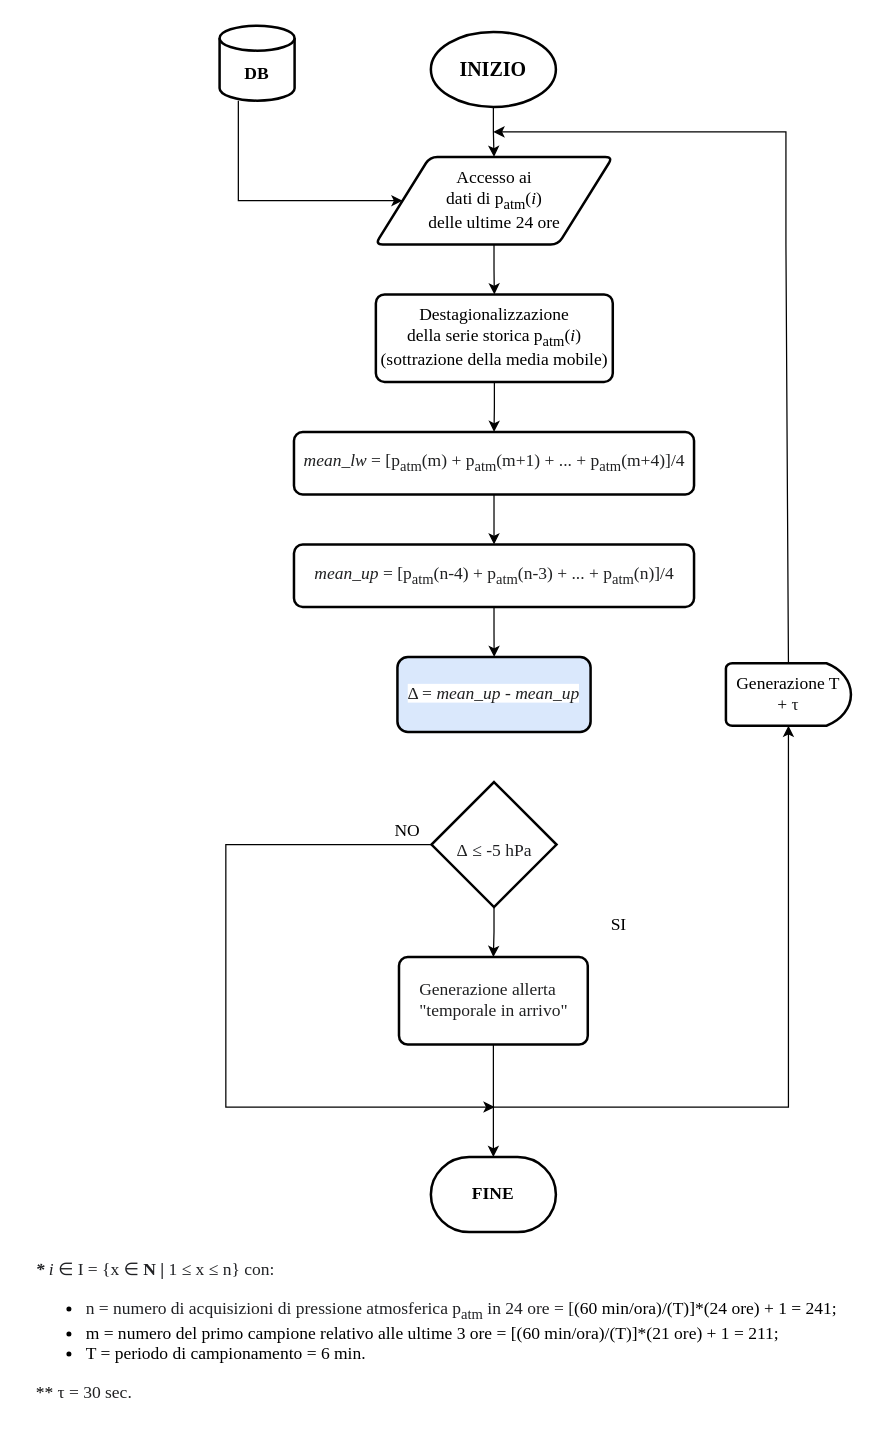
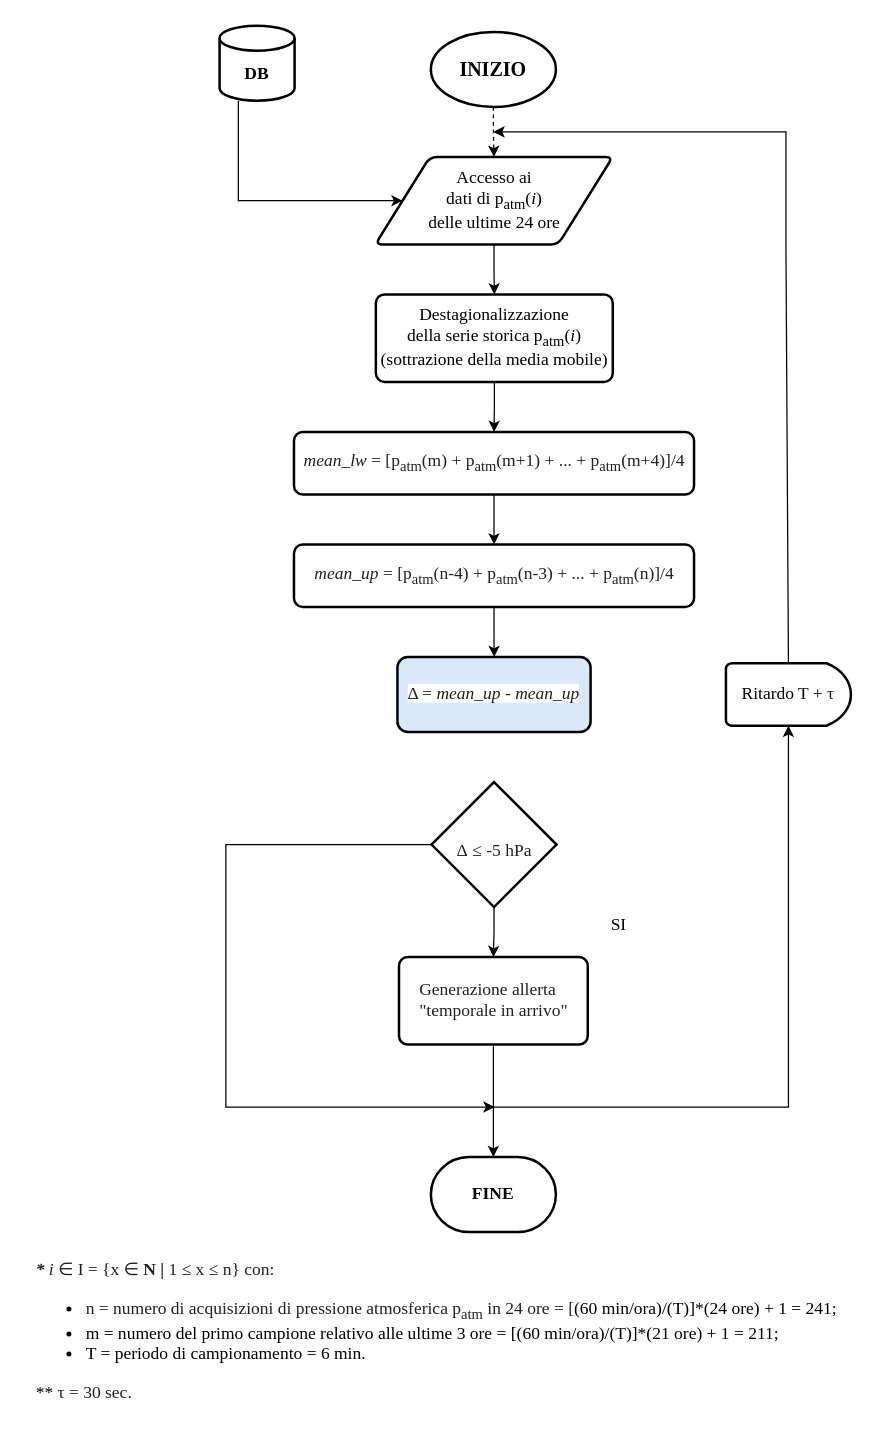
edge "INIZIO" -> "Accesso ai dati di patm(i) delle ultime 24 ore": style solid -> dashed
node "Generazione T + τ": label "Generazione T + τ" -> "Ritardo T + τ"
node "NO": removed
